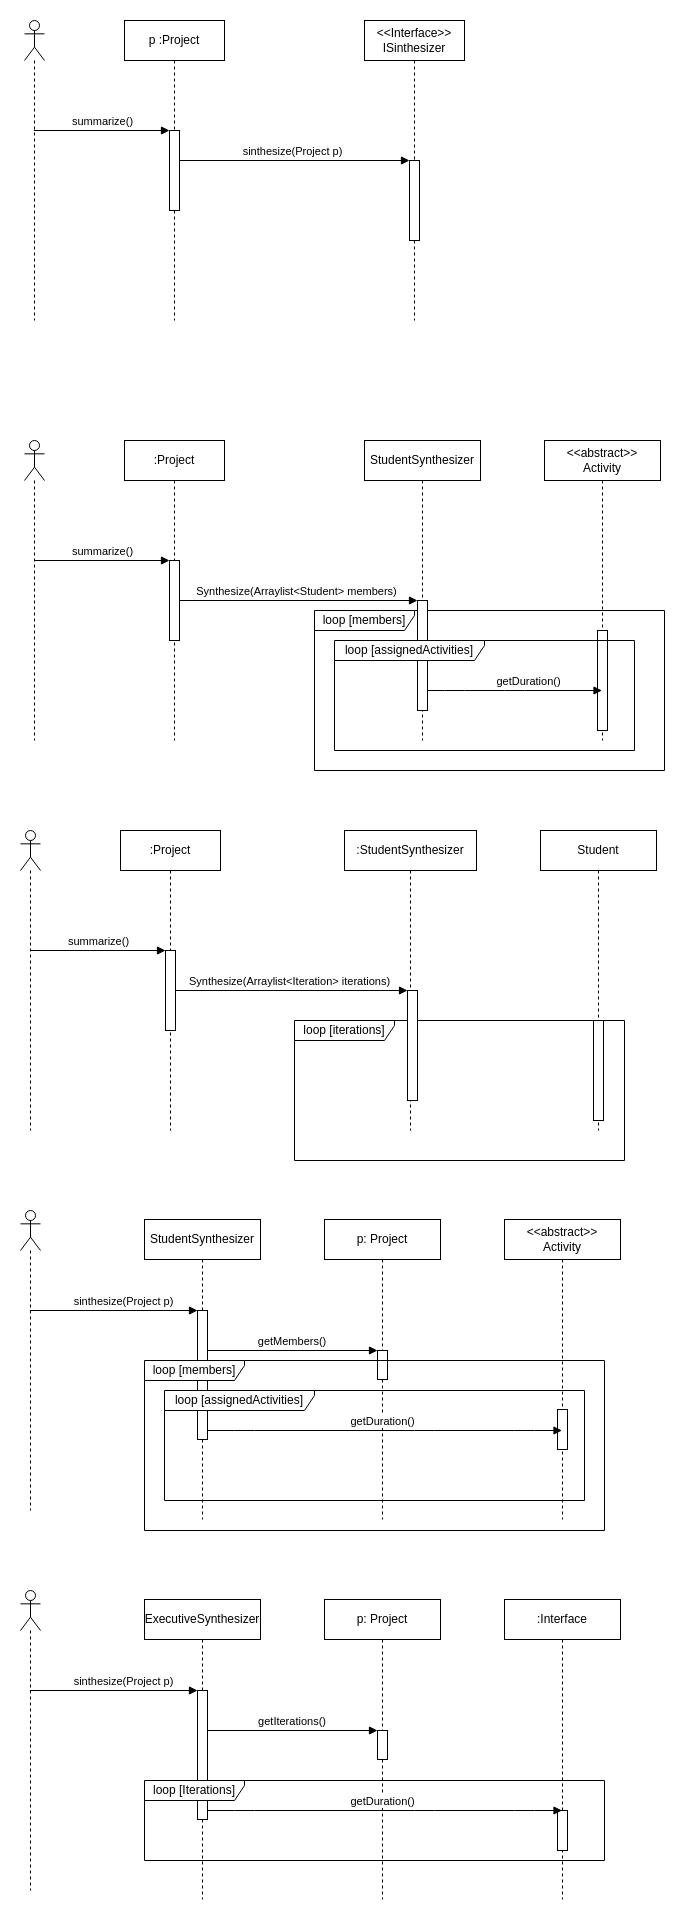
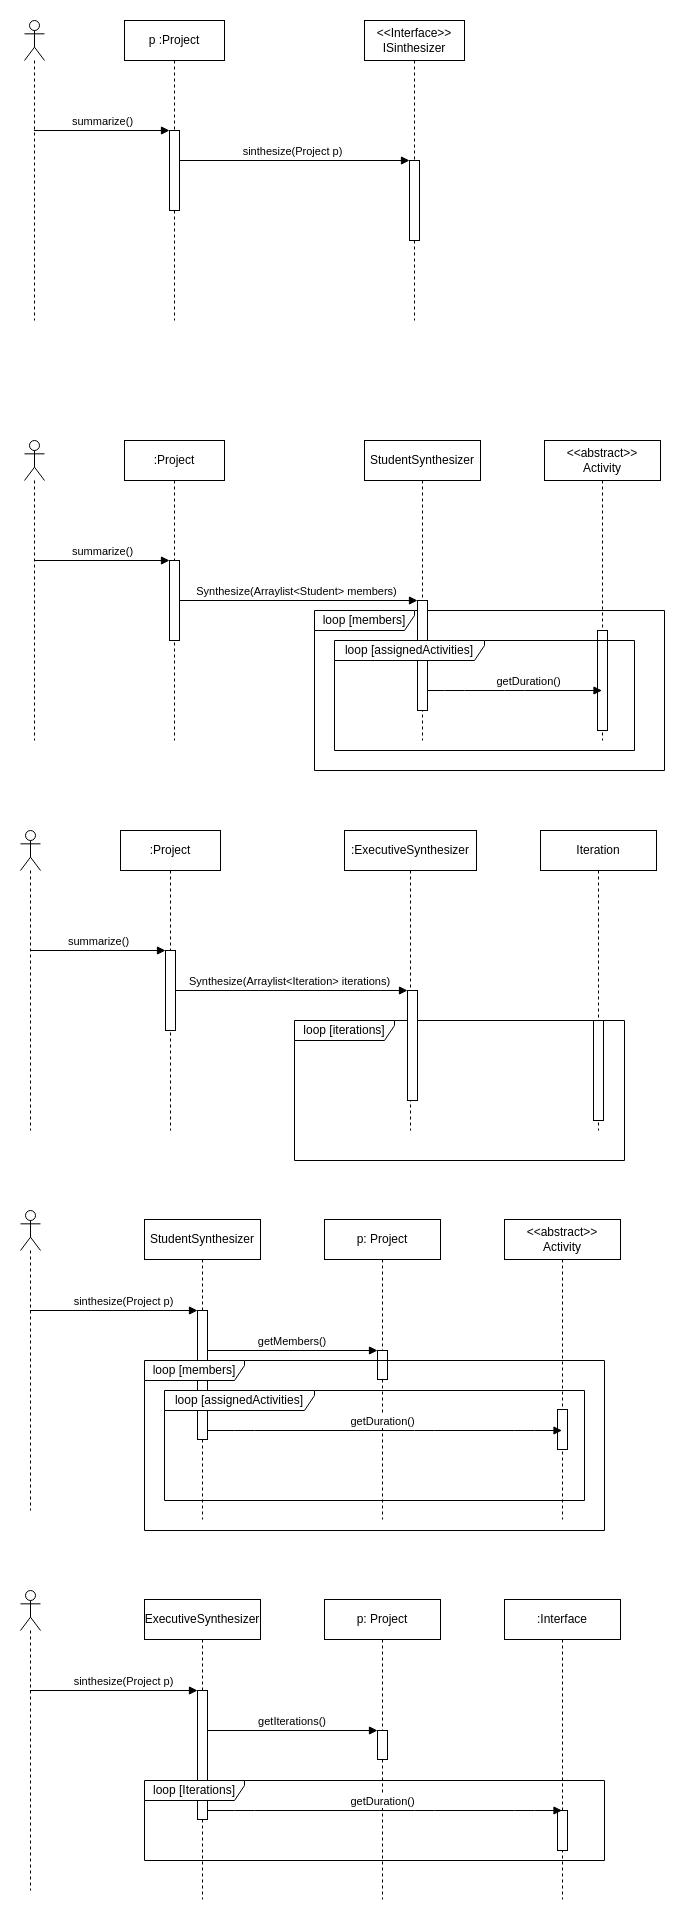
node ":StudentSynthesizer": label ":StudentSynthesizer" -> ":ExecutiveSynthesizer"
node "Student": label "Student" -> "Iteration"
